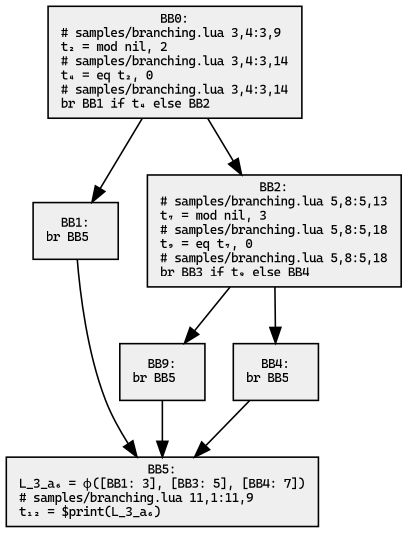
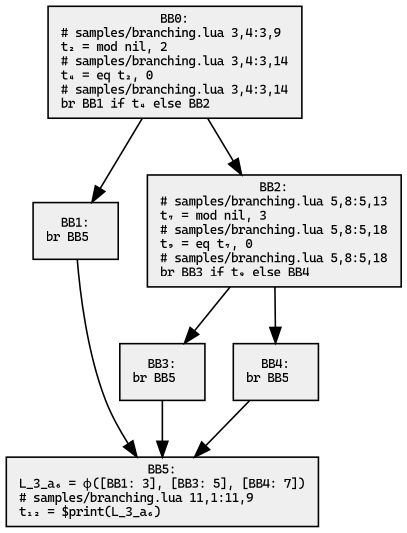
node "BB9: br BB5": label "BB9: br BB5" -> "BB3: br BB5"
